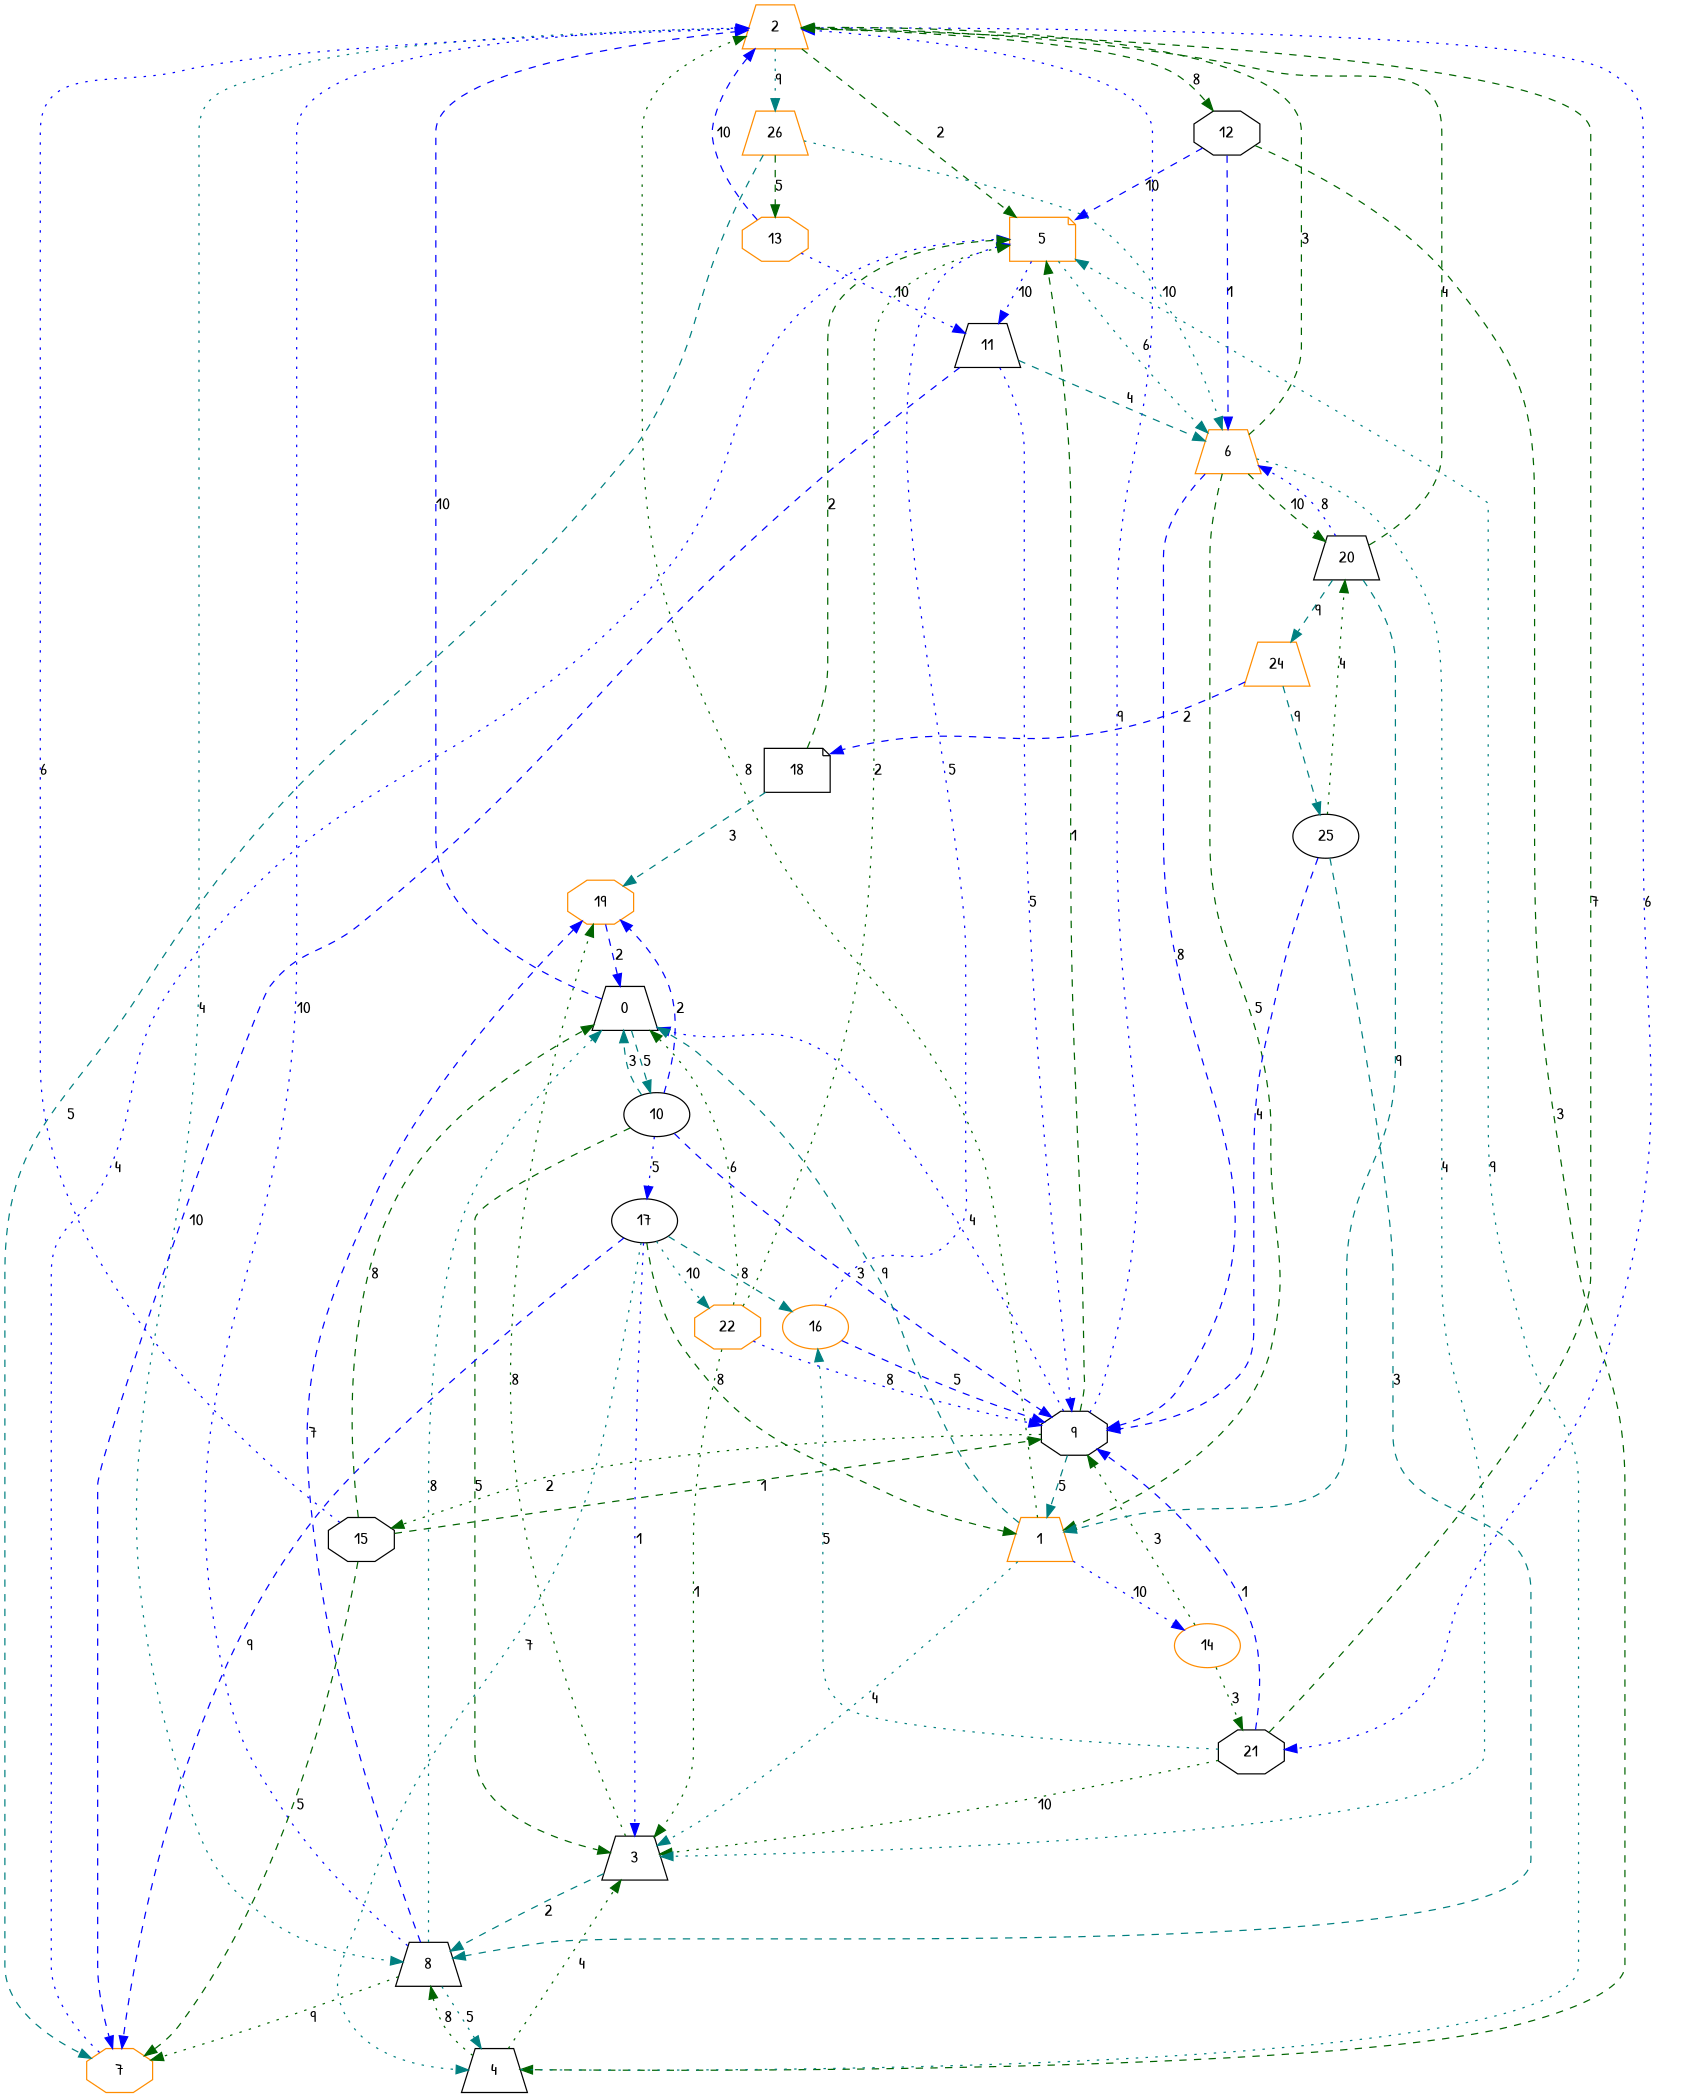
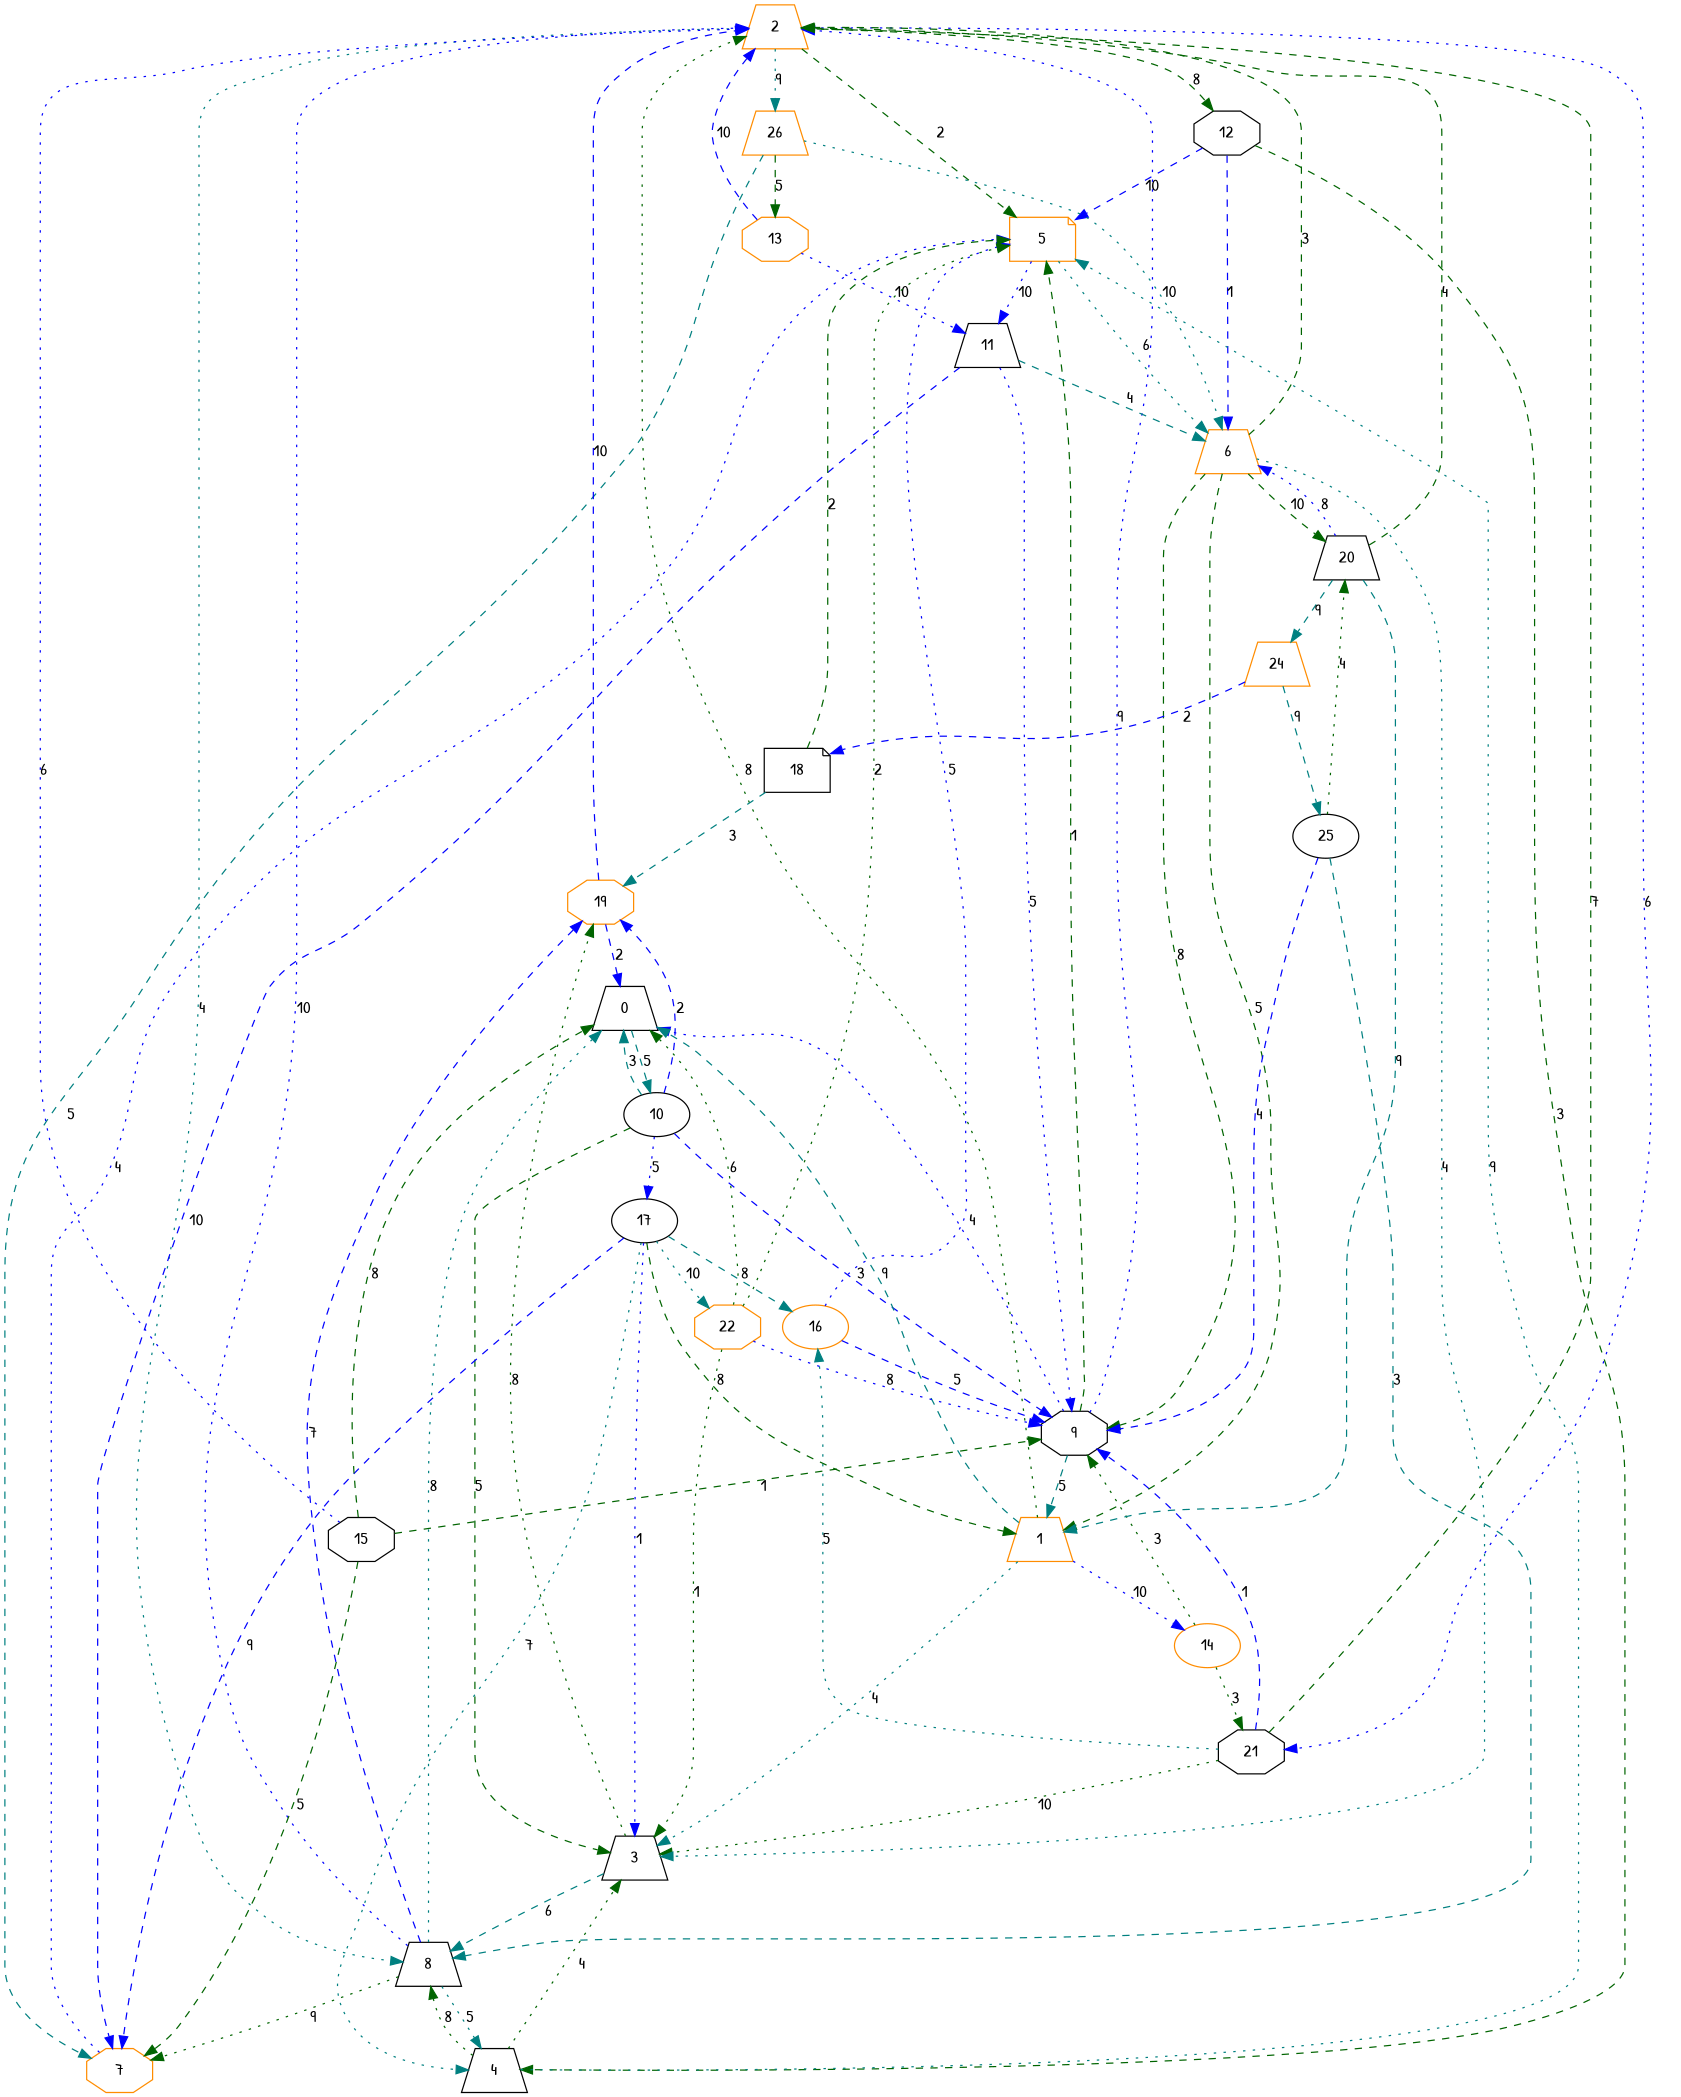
edge "0" -> "2": now "19" -> "2"
edge "6" -> "9": color blue -> darkgreen
edge "9" -> "15": removed, label "2"
edge "3" -> "8": label "2" -> "6"
